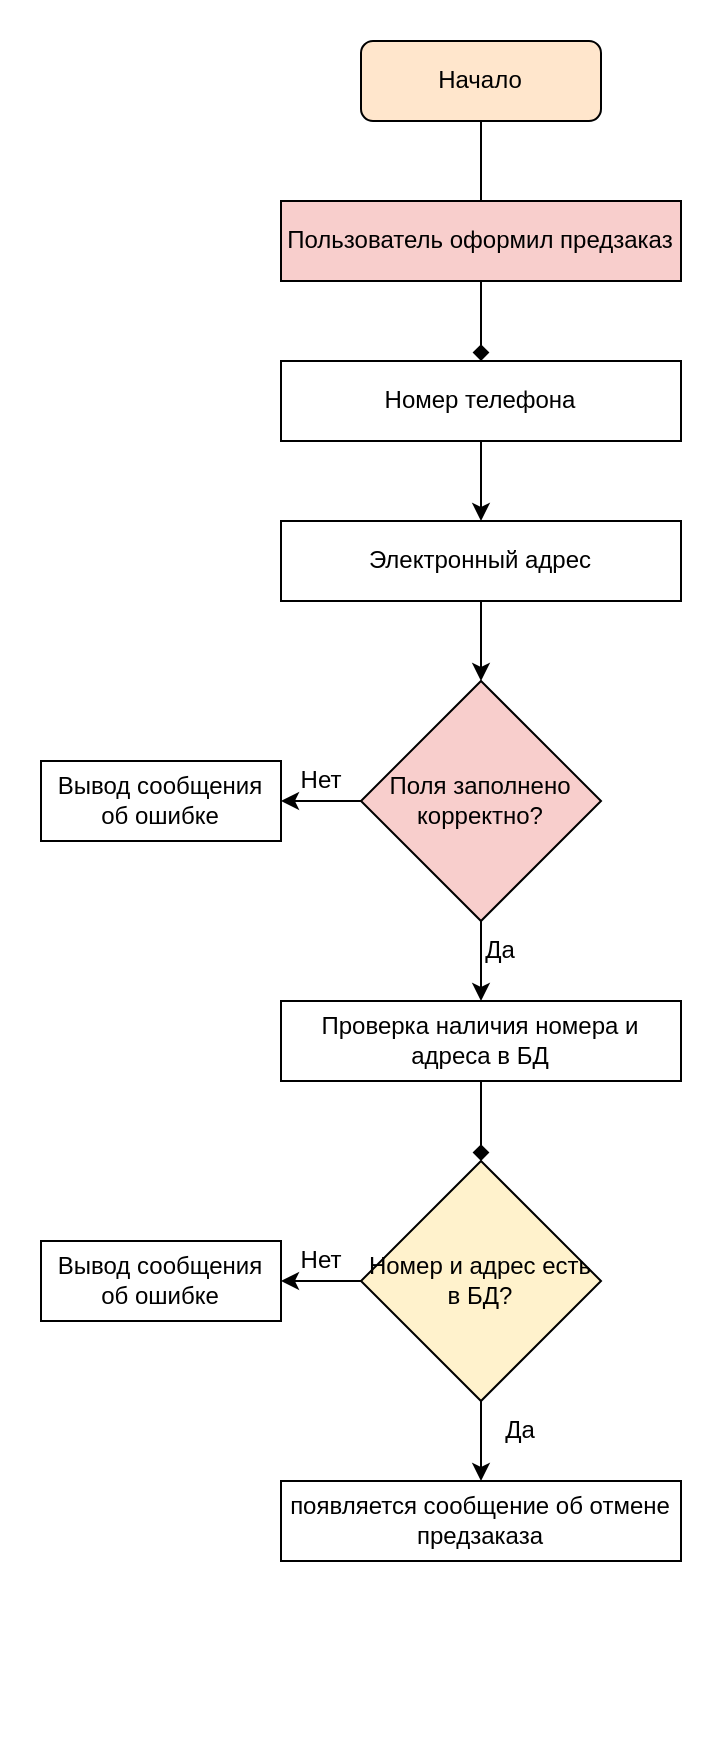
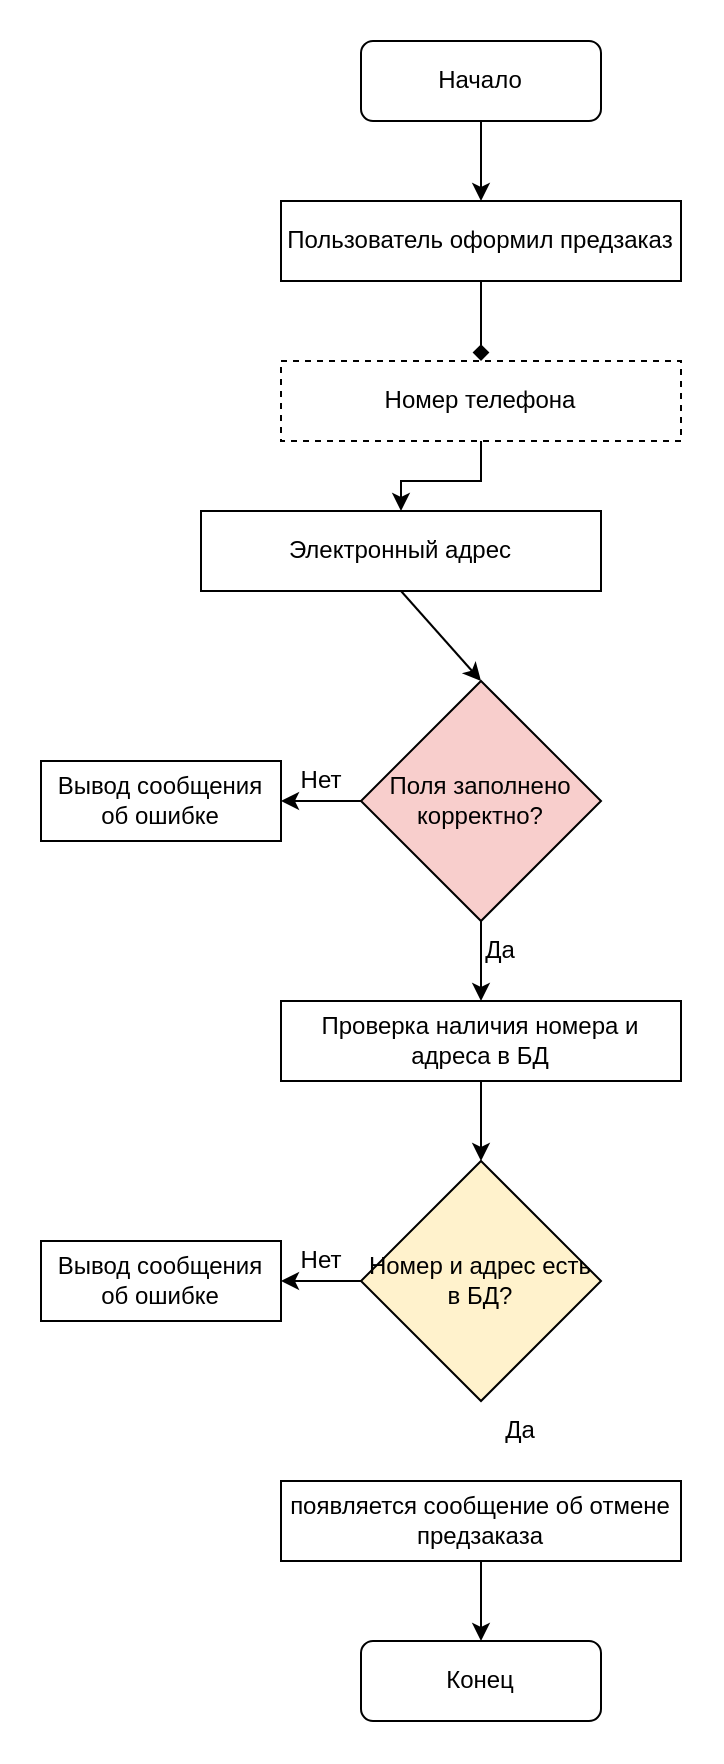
node "Начало": fillcolor #ffe6cc -> #ffffff
edge "Начало" -- "Пользователь оформил предзаказ": arrowhead none -> classic
node "Пользователь оформил предзаказ": fillcolor #f8cecc -> #ffffff
node "Номер телефона": style solid -> dashed
node "Электронный адрес": moved (481, 561) -> (401, 551)
edge "Проверка наличия номера и адреса в БД" -> "Номер и адрес есть в БД?": arrowhead diamond -> classic
edge "Номер и адрес есть в БД?" -> "появляется сообщение об отмене предзаказа": removed
edge "появляется сообщение об отмене предзаказа" -> "Конец": added
node "Конец": added
